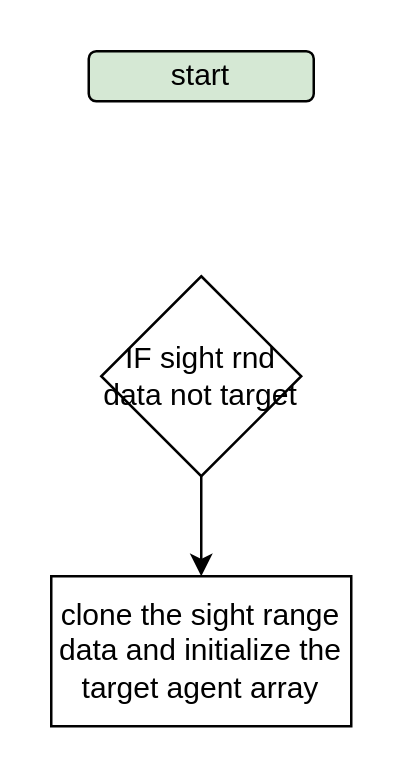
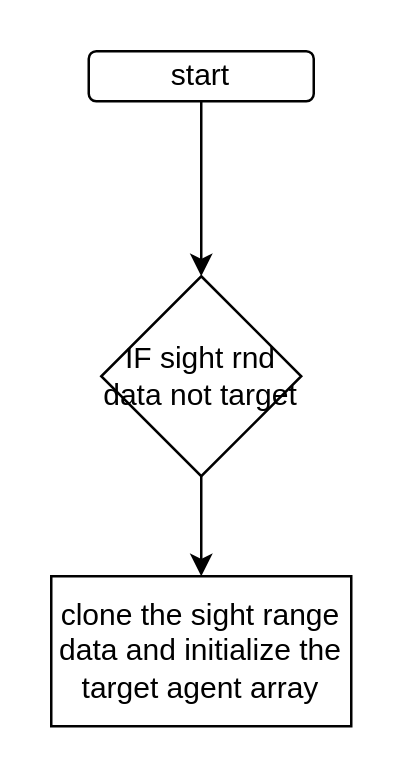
node "start": fillcolor #d5e8d4 -> #ffffff
edge "start" -> "IF sight rnd data not target": added
